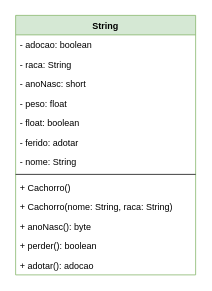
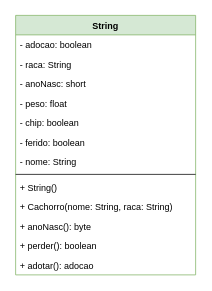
node "- float: boolean": label "- float: boolean" -> "- chip: boolean"
node "- ferido: adotar": label "- ferido: adotar" -> "- ferido: boolean"
node "+ Cachorro()": label "+ Cachorro()" -> "+ String()"
